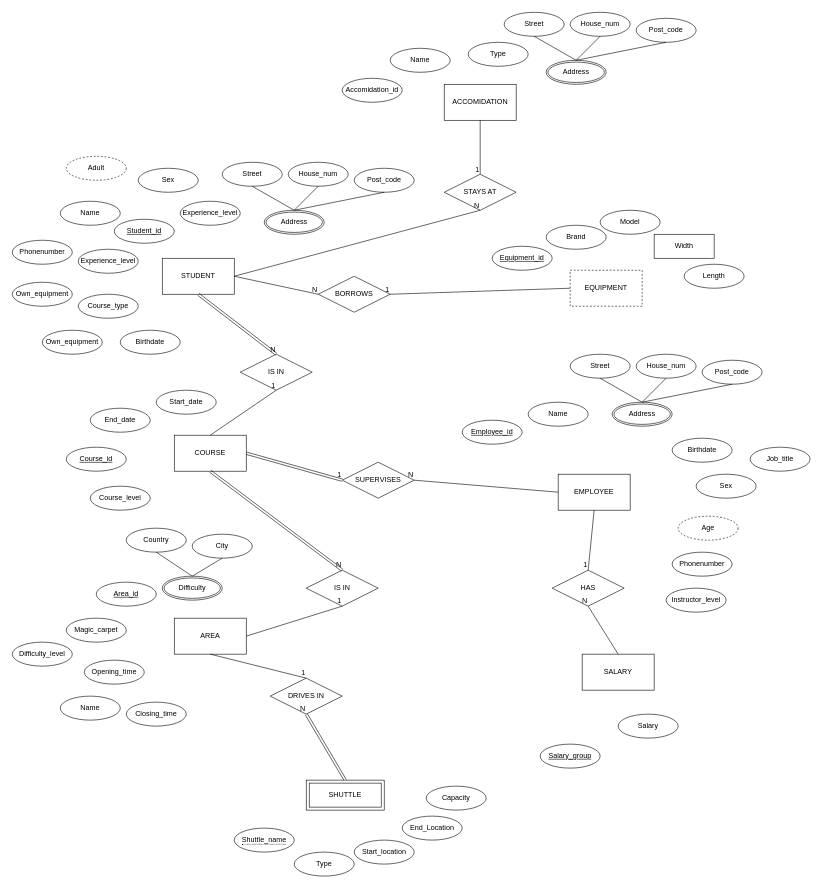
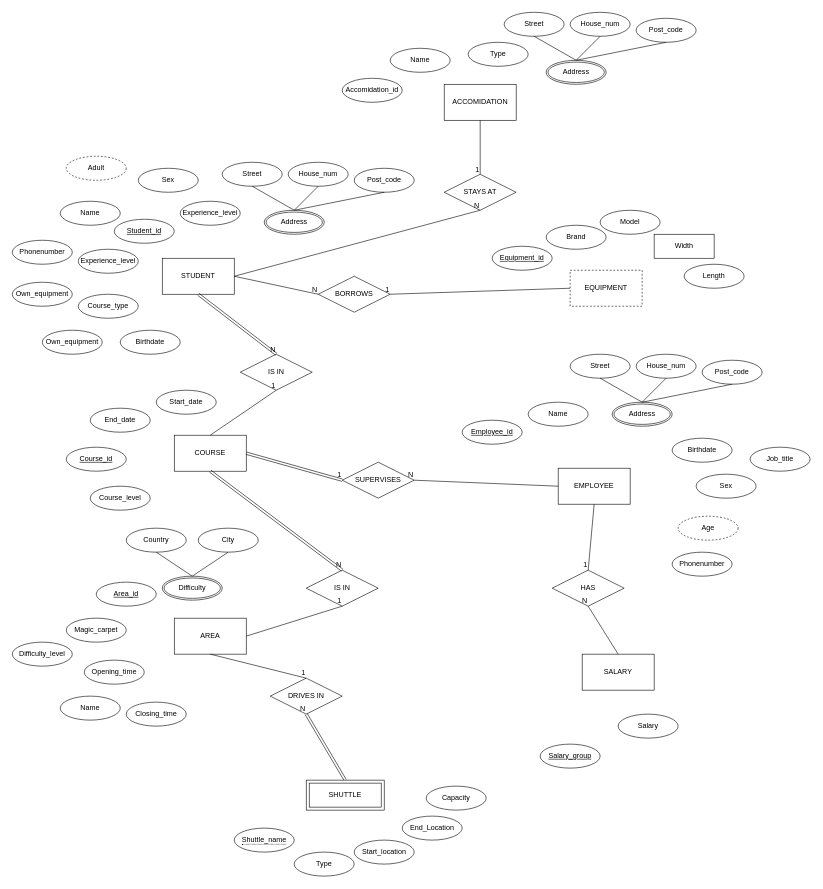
node "EMPLOYEE": moved (594, 492) -> (594, 486)
node "City": moved (222, 546) -> (228, 540)
node "Instructor_level": removed
